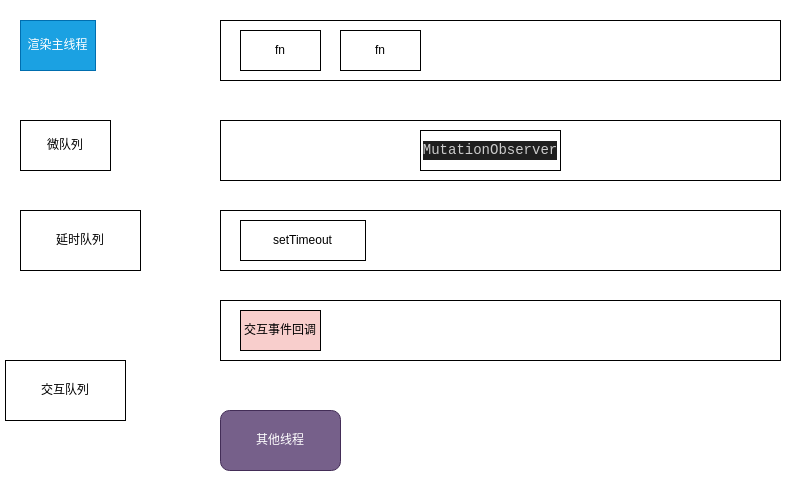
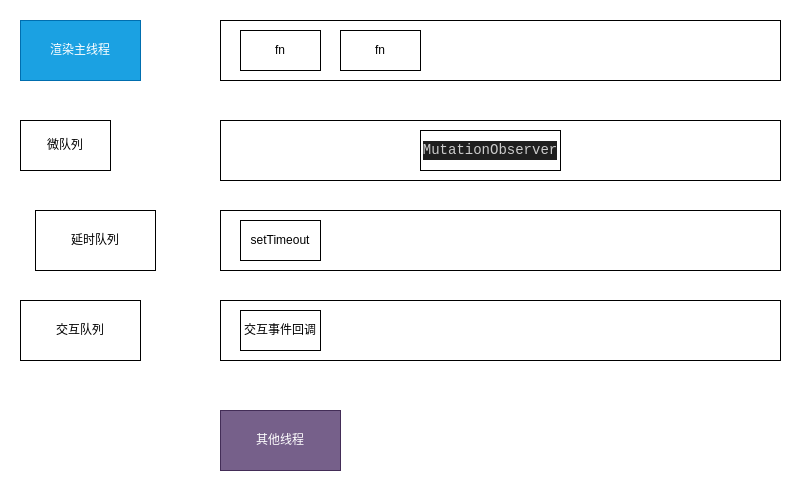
node "渲染主线程": size 75x50 -> 120x60
node "延时队列": moved (81, 241) -> (96, 241)
node "setTimeout": size 125x40 -> 80x40
node "交互事件回调": fillcolor #f8cecc -> #ffffff
node "交互队列": moved (66, 391) -> (81, 331)
node "其他线程": shape rounded rectangle -> rectangle
